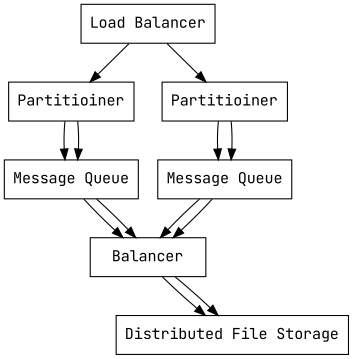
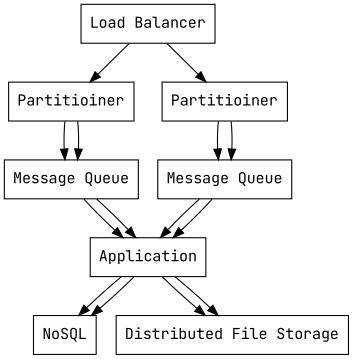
node "Balancer": label "Balancer" -> "Application"
node "NoSQL": added
